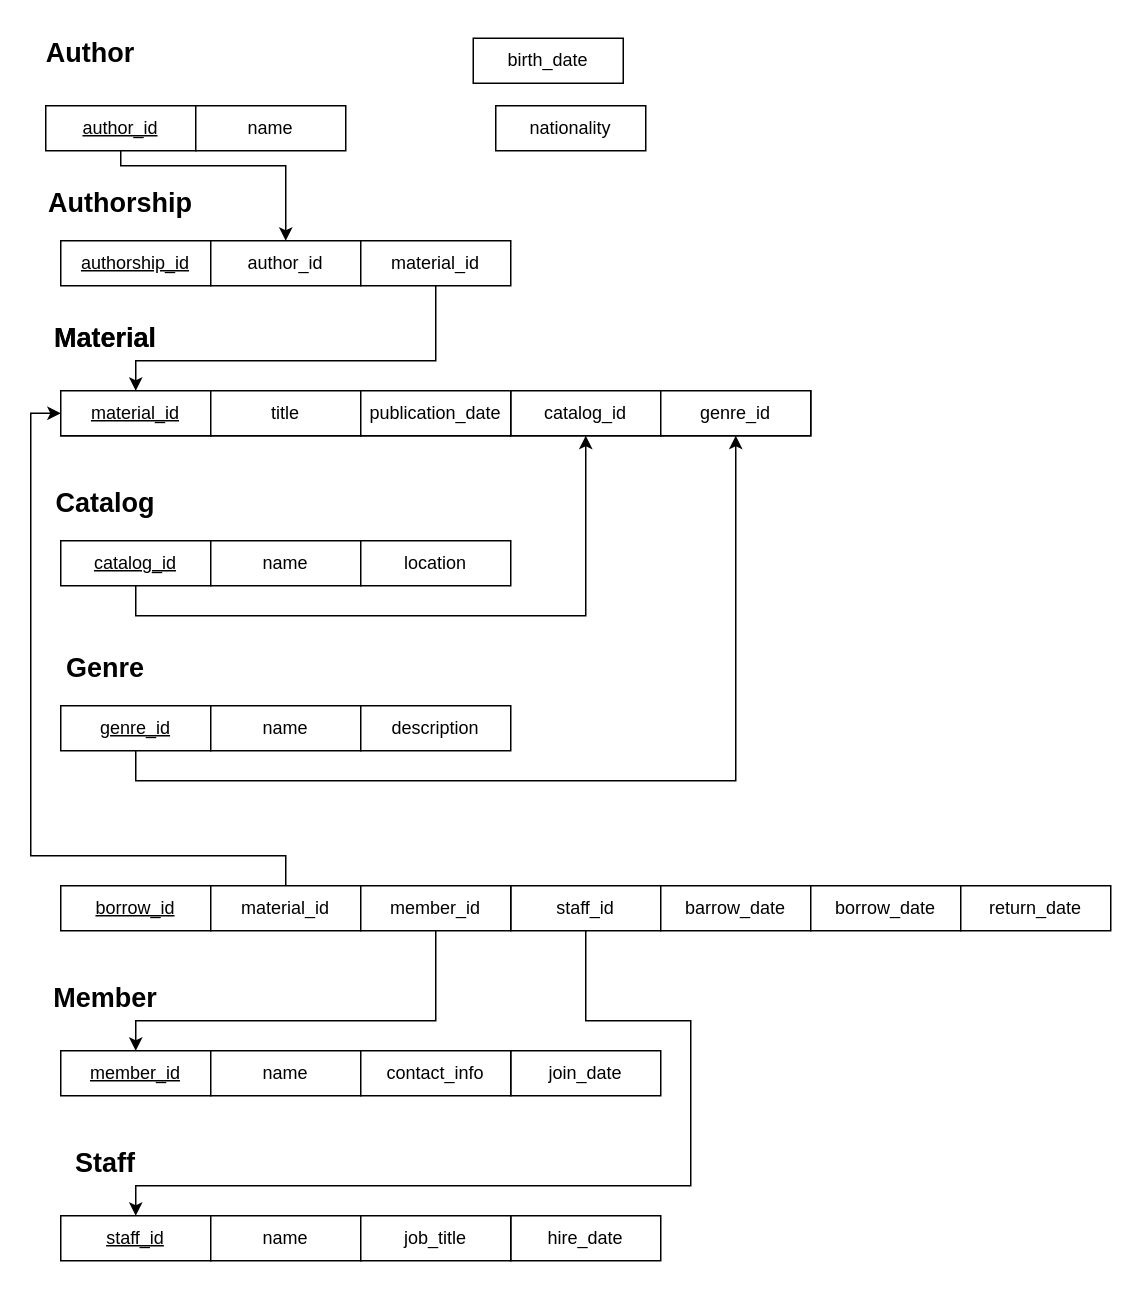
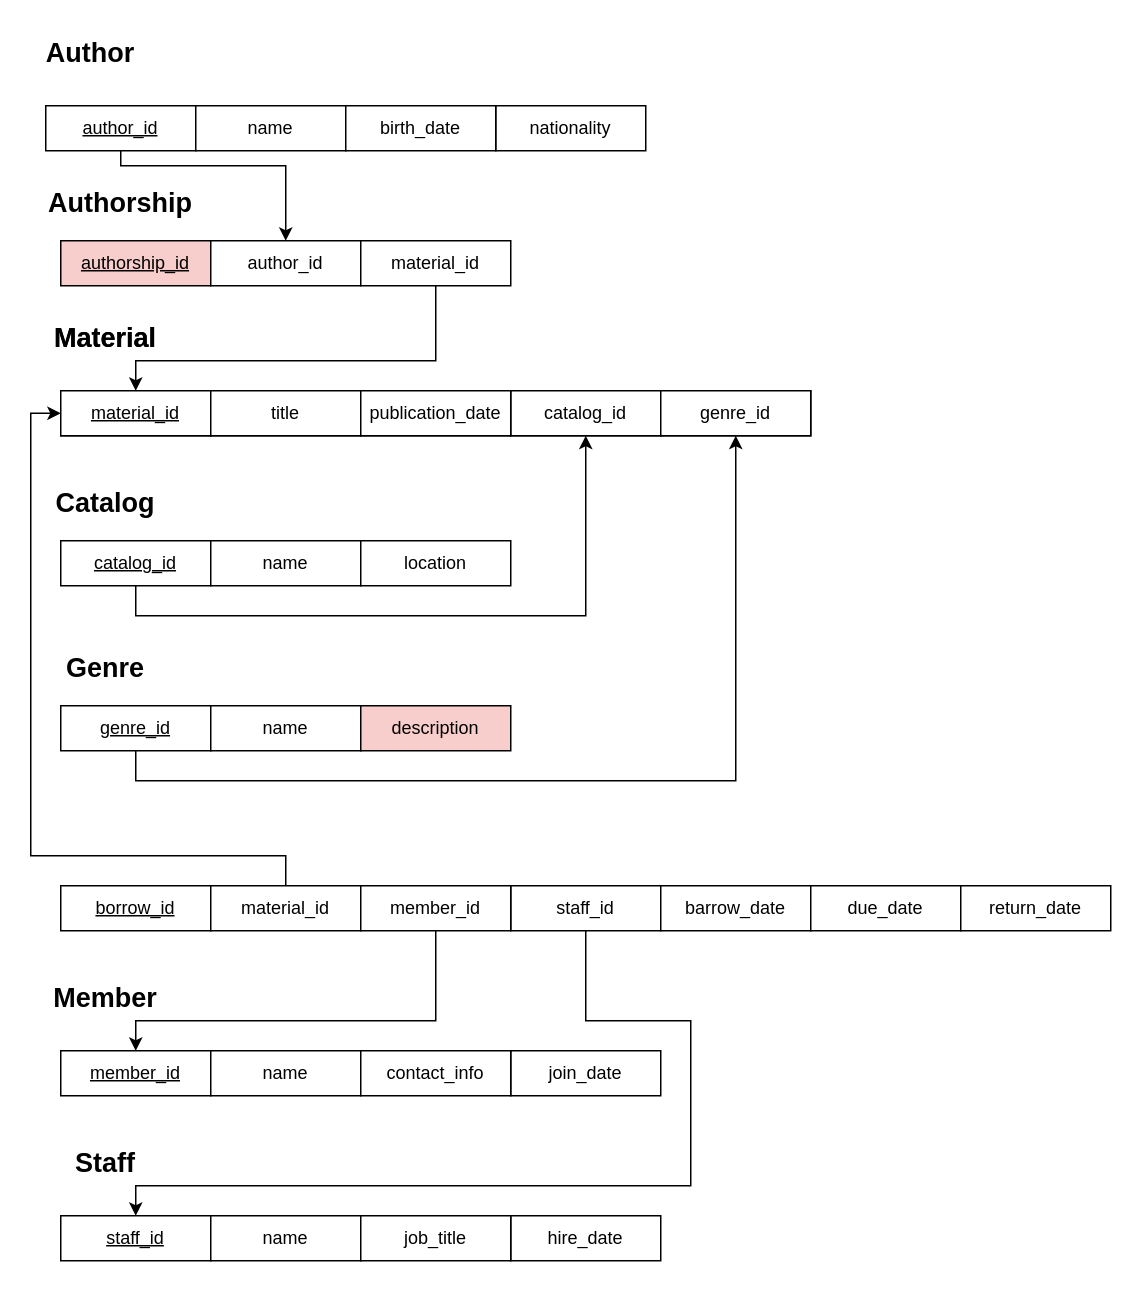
node "birth_date": moved (548, 61) -> (421, 128)
node "authorship_id": fillcolor #ffffff -> #f8cecc
node "description": fillcolor #ffffff -> #f8cecc
node "borrow_date": label "borrow_date" -> "due_date"
